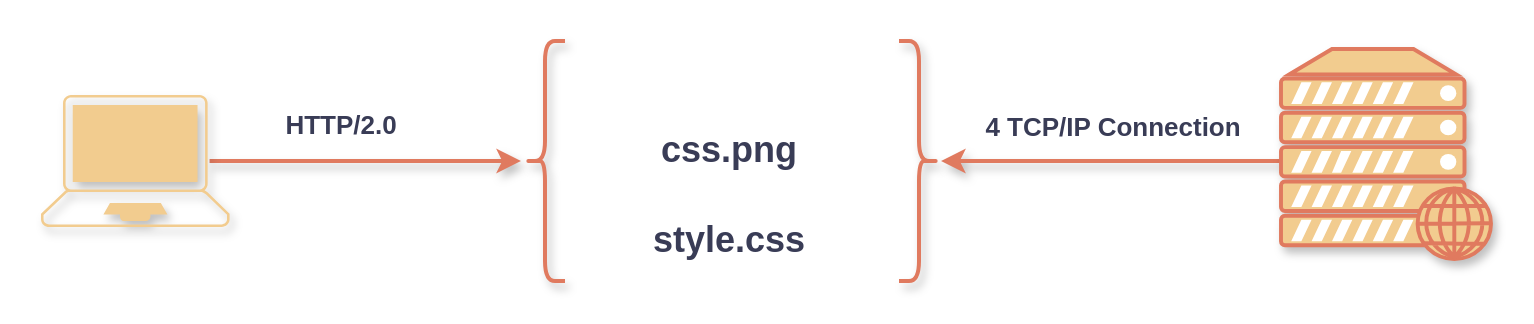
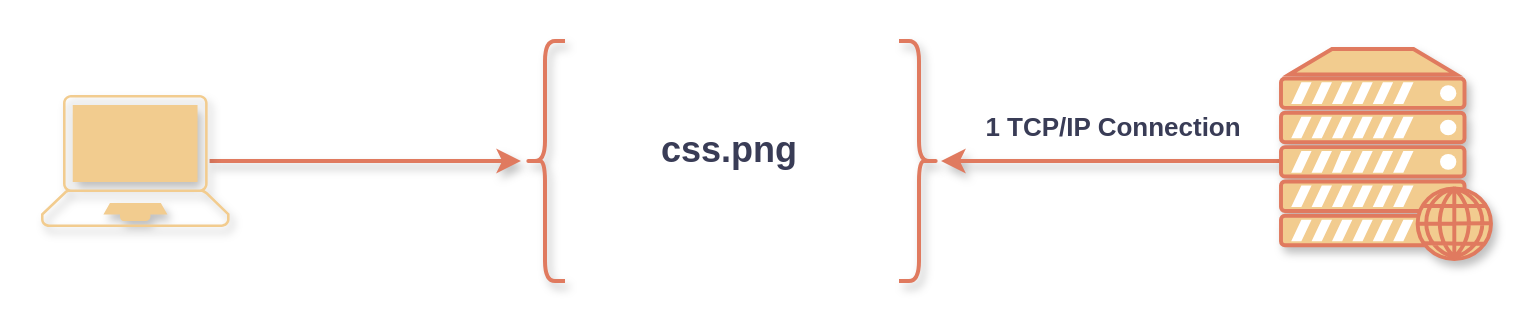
node "HTTP/2.0": removed
node "4 TCP/IP Connection": label "4 TCP/IP Connection" -> "1 TCP/IP Connection"
node "style.css": removed
